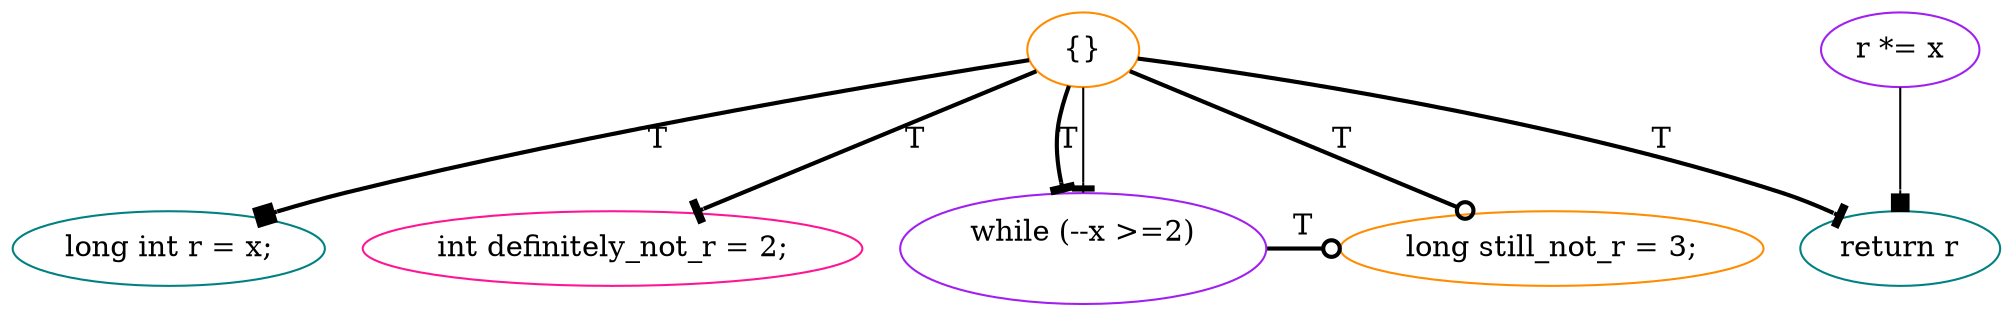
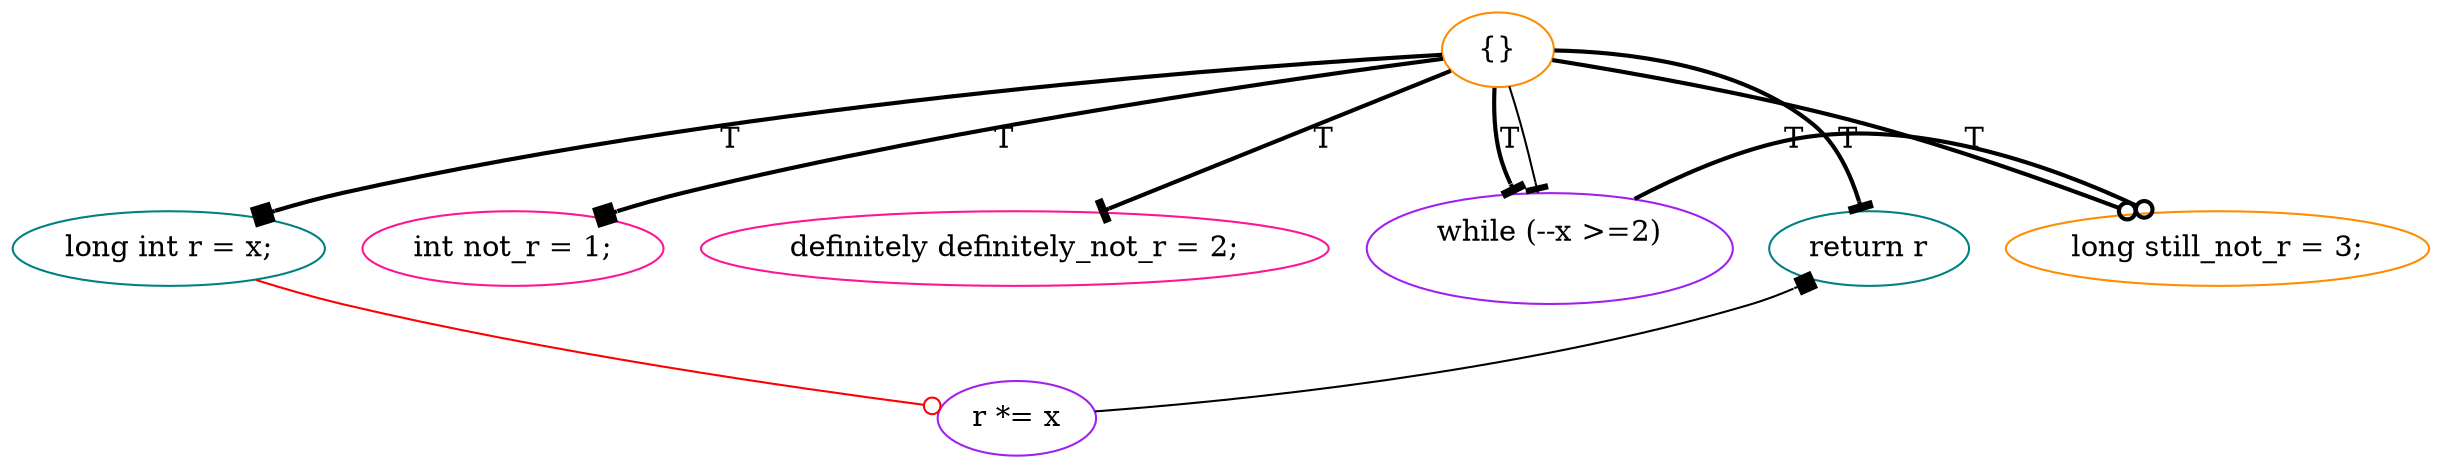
node "int not_r = 1;": added
node "int definitely_not_r = 2;": label "int definitely_not_r = 2;" -> "definitely definitely_not_r = 2;"
edge "long int r = x;" -> "r *= x": added
